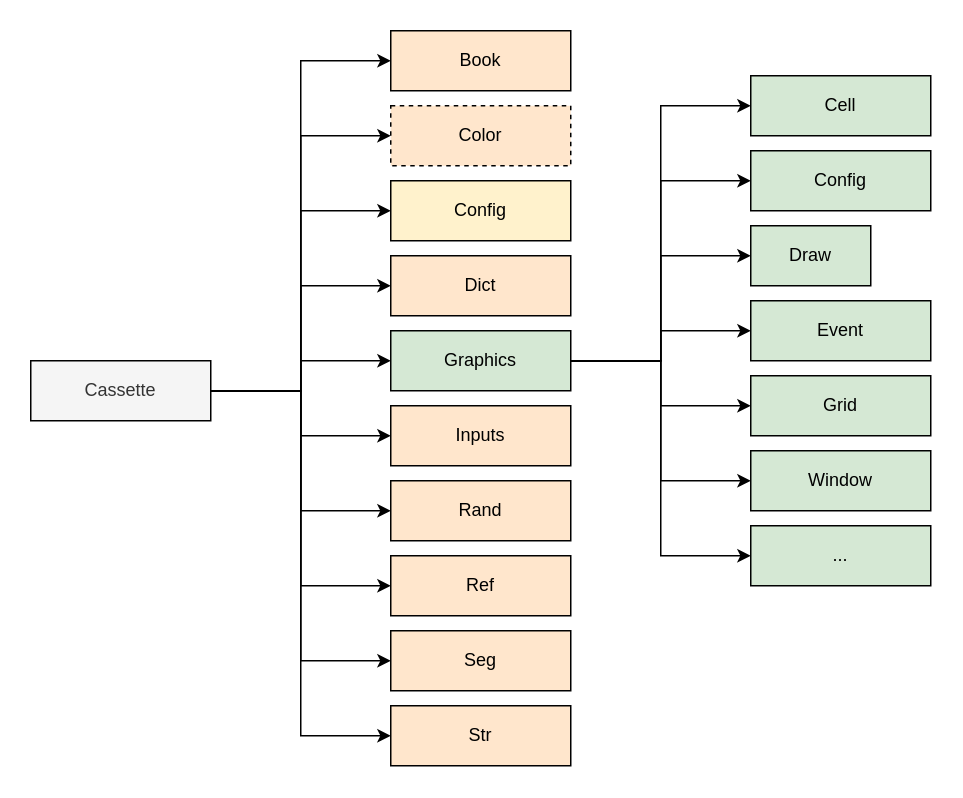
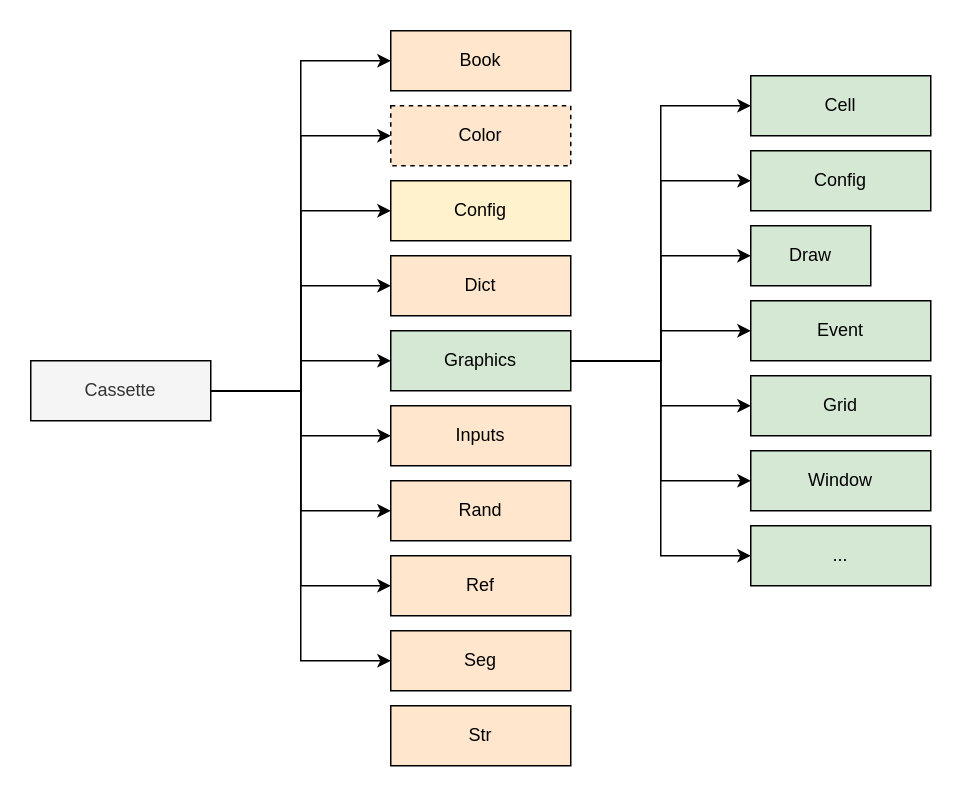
edge "Cassette" -> "Str": removed
